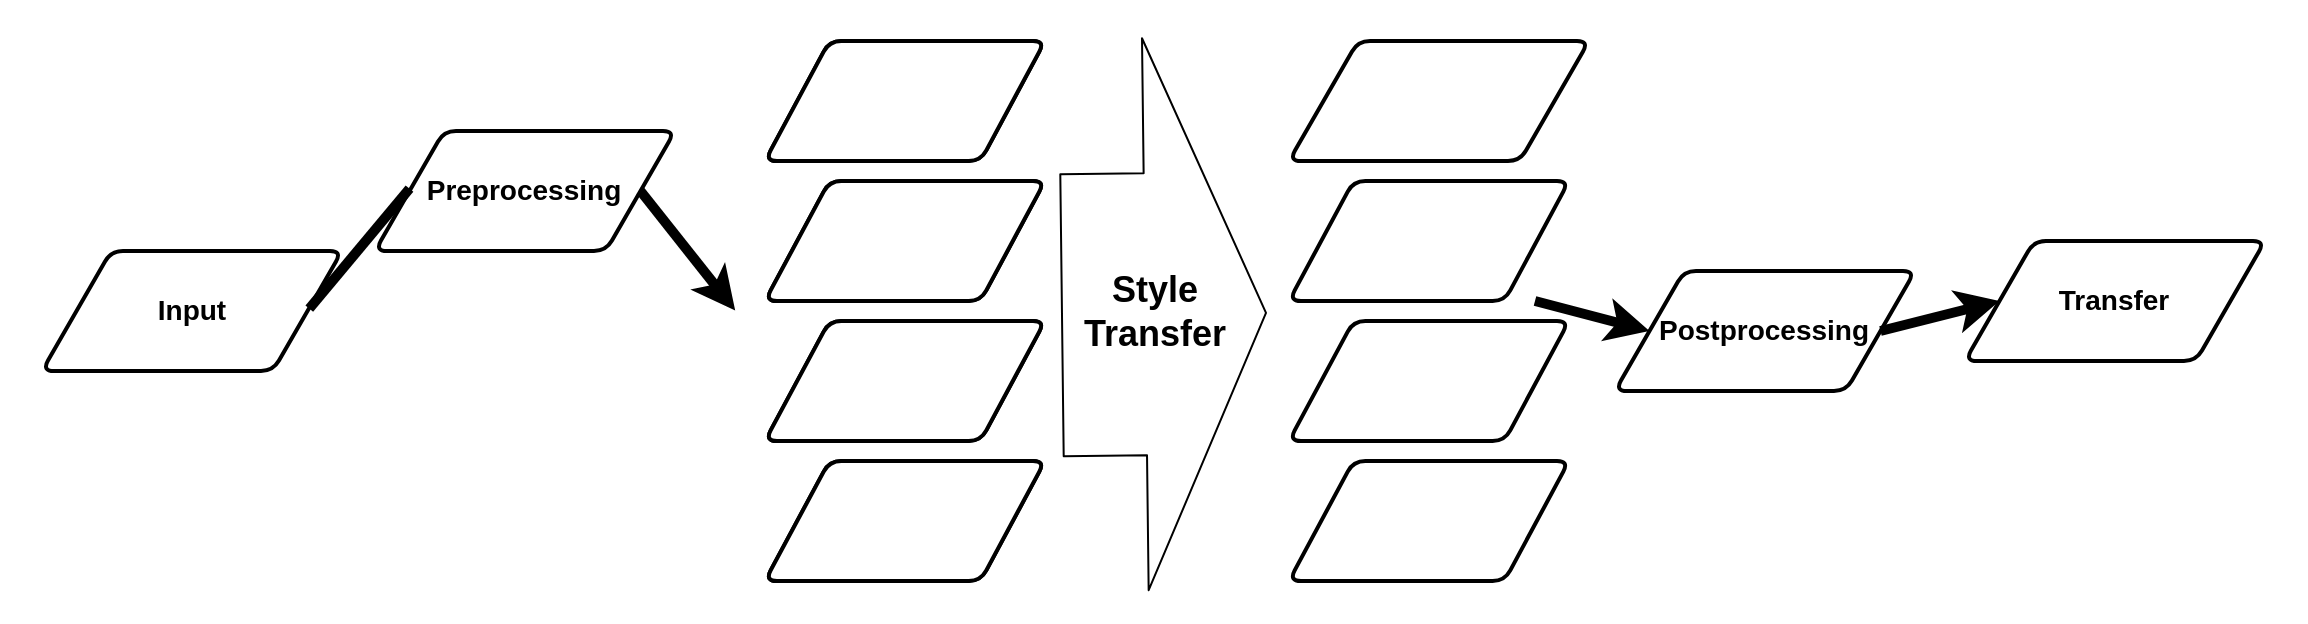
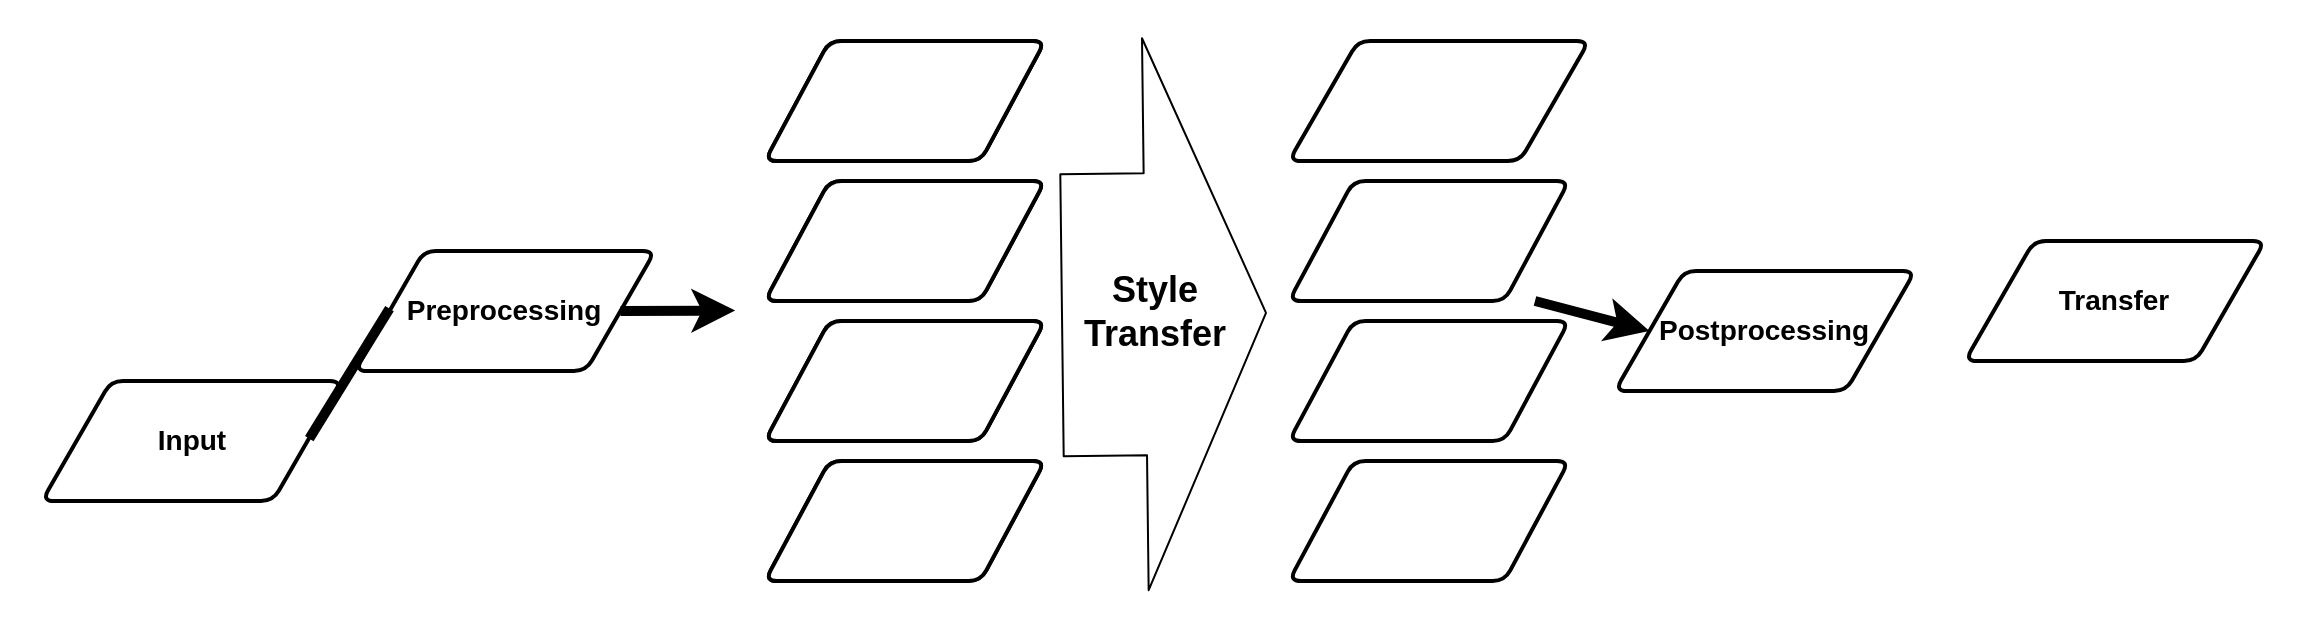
node "Preprocessing": moved (525, 191) -> (505, 311)
node "Input": moved (192, 311) -> (192, 441)
edge "Postprocessing" -> "Transfer": removed
